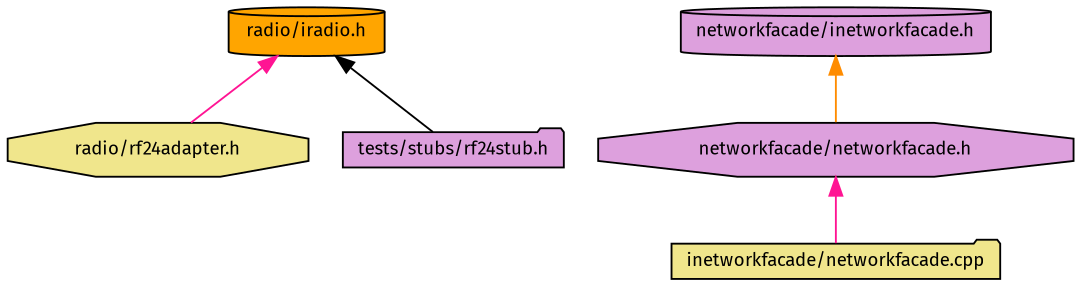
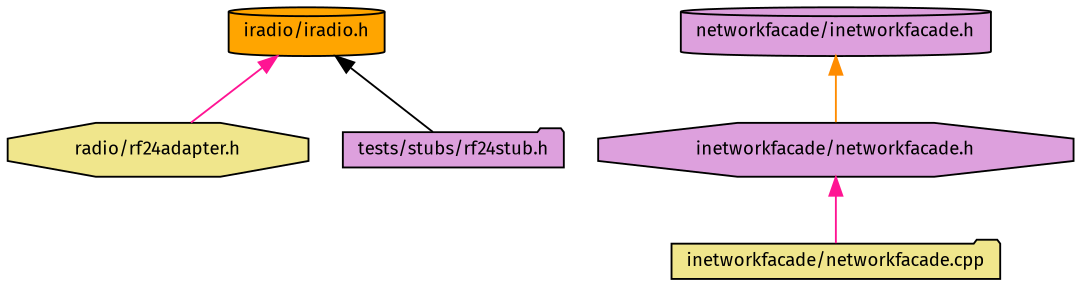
node "radio/iradio.h": label "radio/iradio.h" -> "iradio/iradio.h"
node "networkfacade/networkfacade.h": label "networkfacade/networkfacade.h" -> "inetworkfacade/networkfacade.h"
